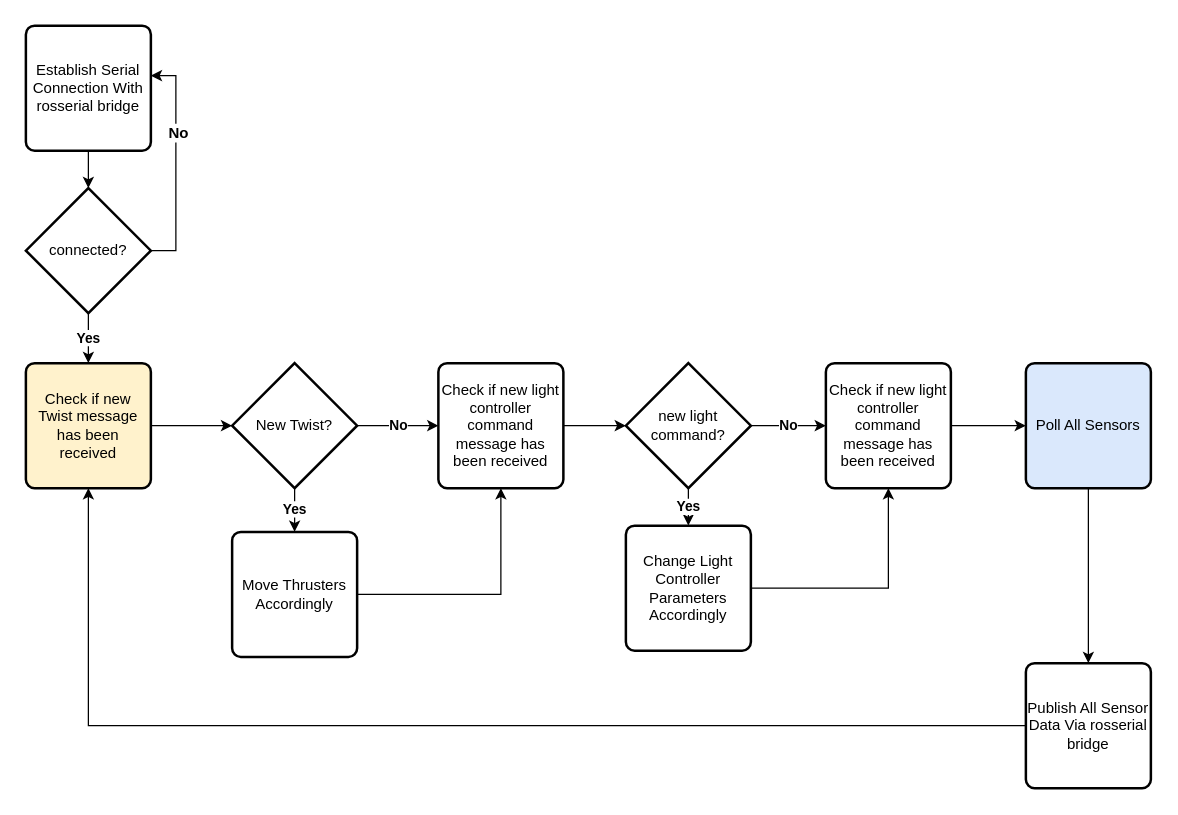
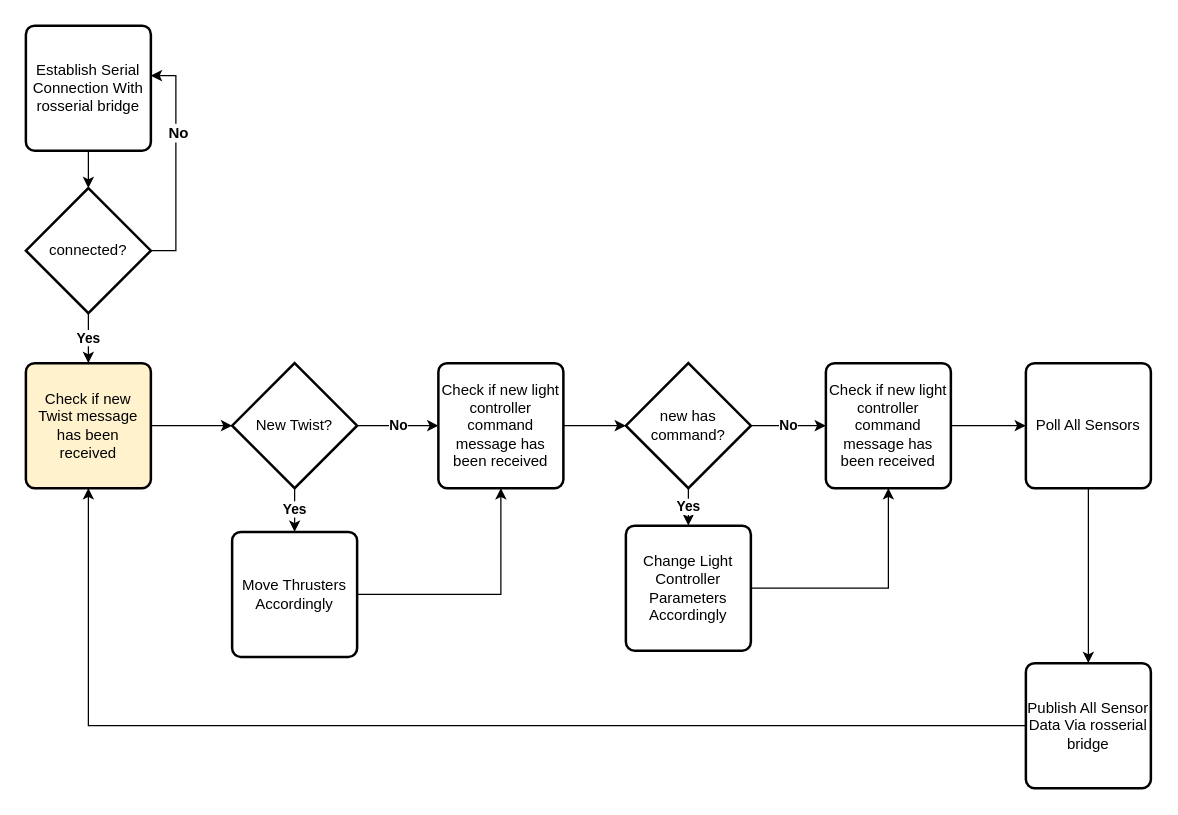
node "new light command?": label "new light command?" -> "new has command?"
node "Poll All Sensors": fillcolor #dae8fc -> #ffffff
